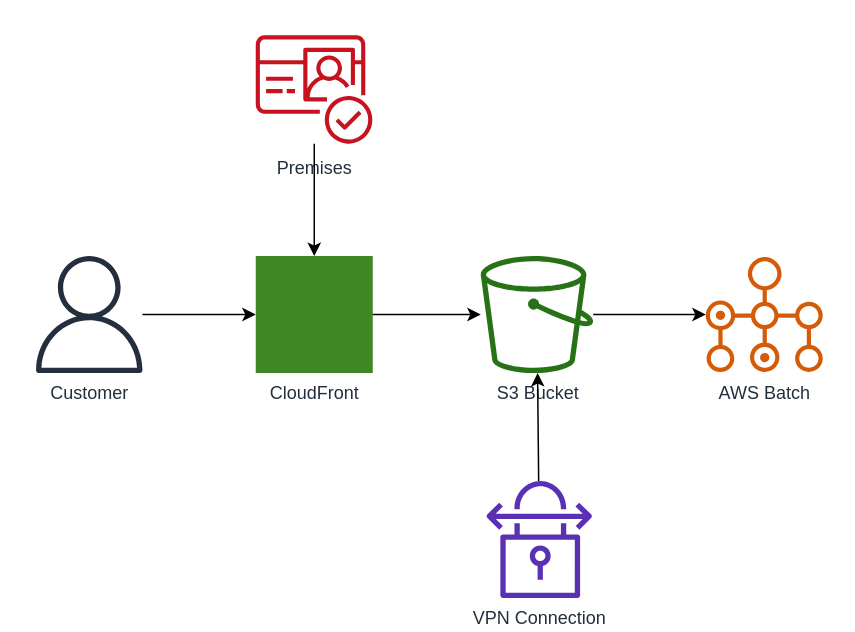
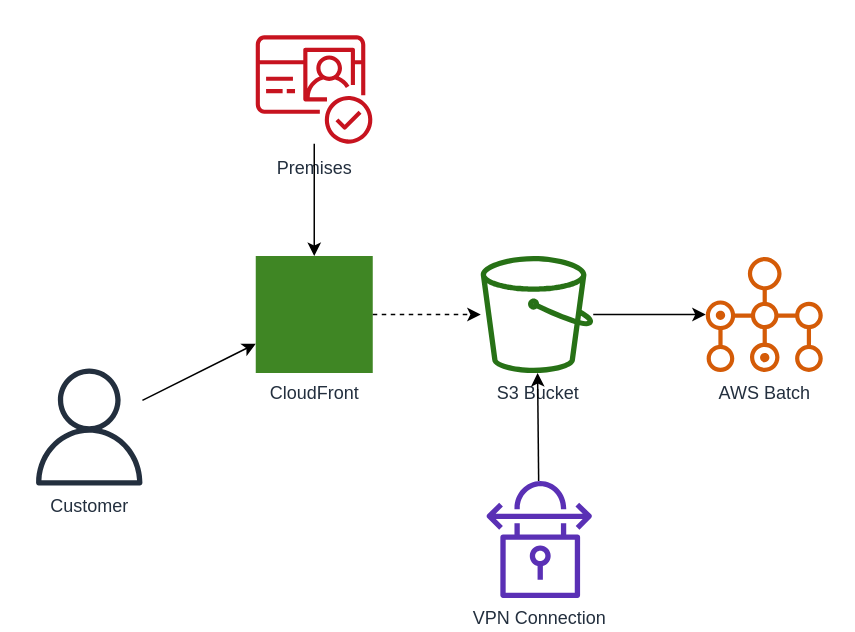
node "Customer": moved (89, 314) -> (89, 427)
edge "CloudFront" -> "S3 Bucket": style solid -> dashed
